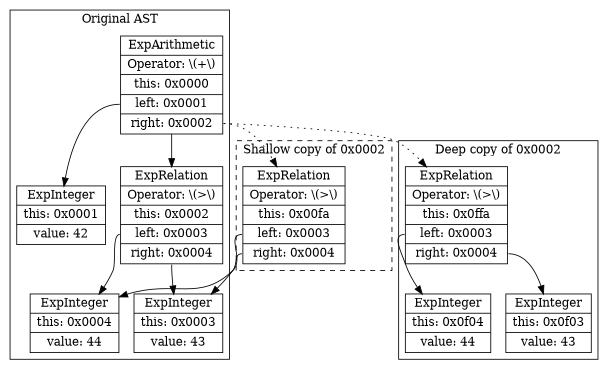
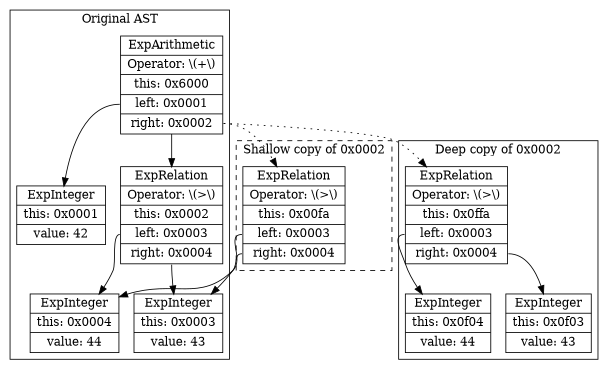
node "ExpArithmetic": text "this: 0x0000" -> "this: 0x6000"
